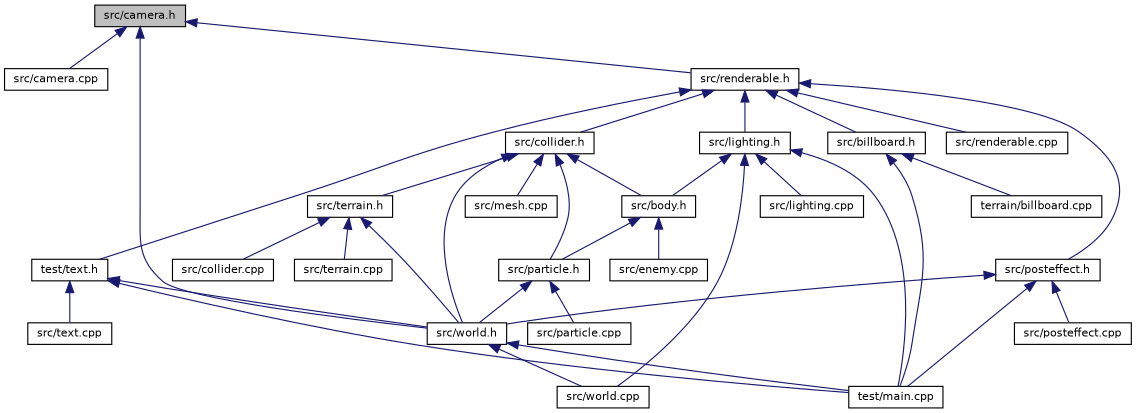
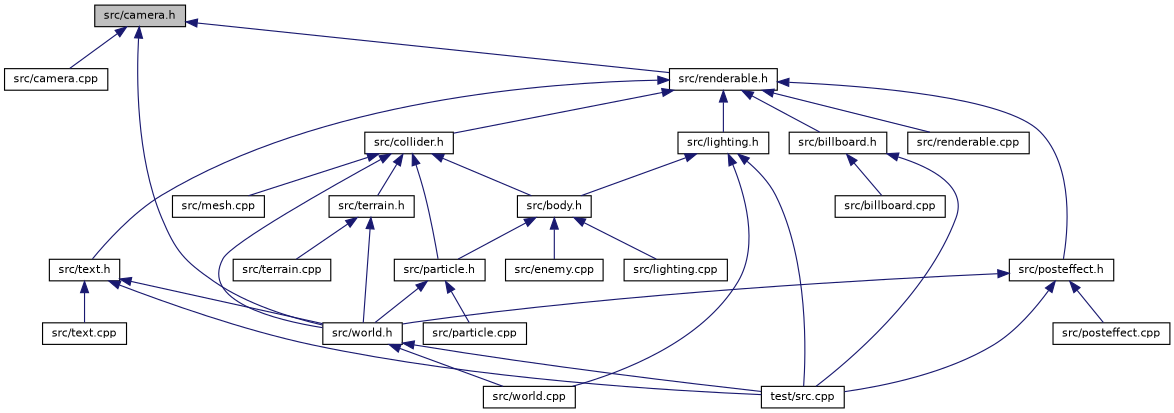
edge "src/lighting.cpp" -> "src/lighting.h": now "src/lighting.cpp" -> "src/body.h"
node "terrain/billboard.cpp": label "terrain/billboard.cpp" -> "src/billboard.cpp"
node "test/text.h": label "test/text.h" -> "src/text.h"
node "src/collider.cpp": removed
node "test/main.cpp": label "test/main.cpp" -> "test/src.cpp"
